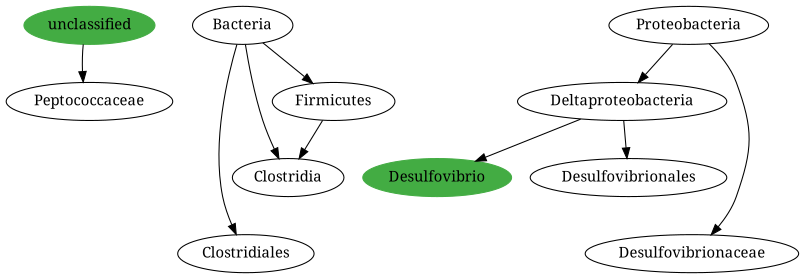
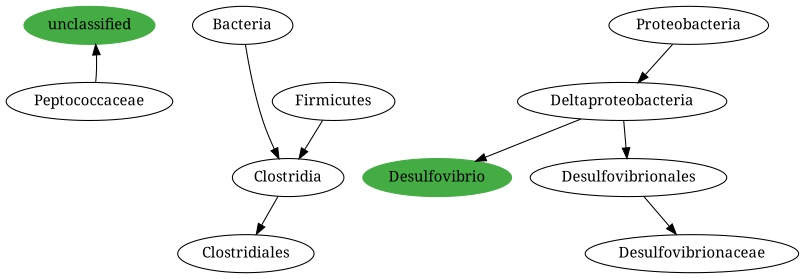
edge "unclassified" -> "Peptococcaceae": reversed
edge "Bacteria" -> "Firmicutes": removed
edge "Proteobacteria" -> "Desulfovibrionaceae": now "Desulfovibrionales" -> "Desulfovibrionaceae"
edge "Bacteria" -> "Clostridiales": now "Clostridia" -> "Clostridiales"
